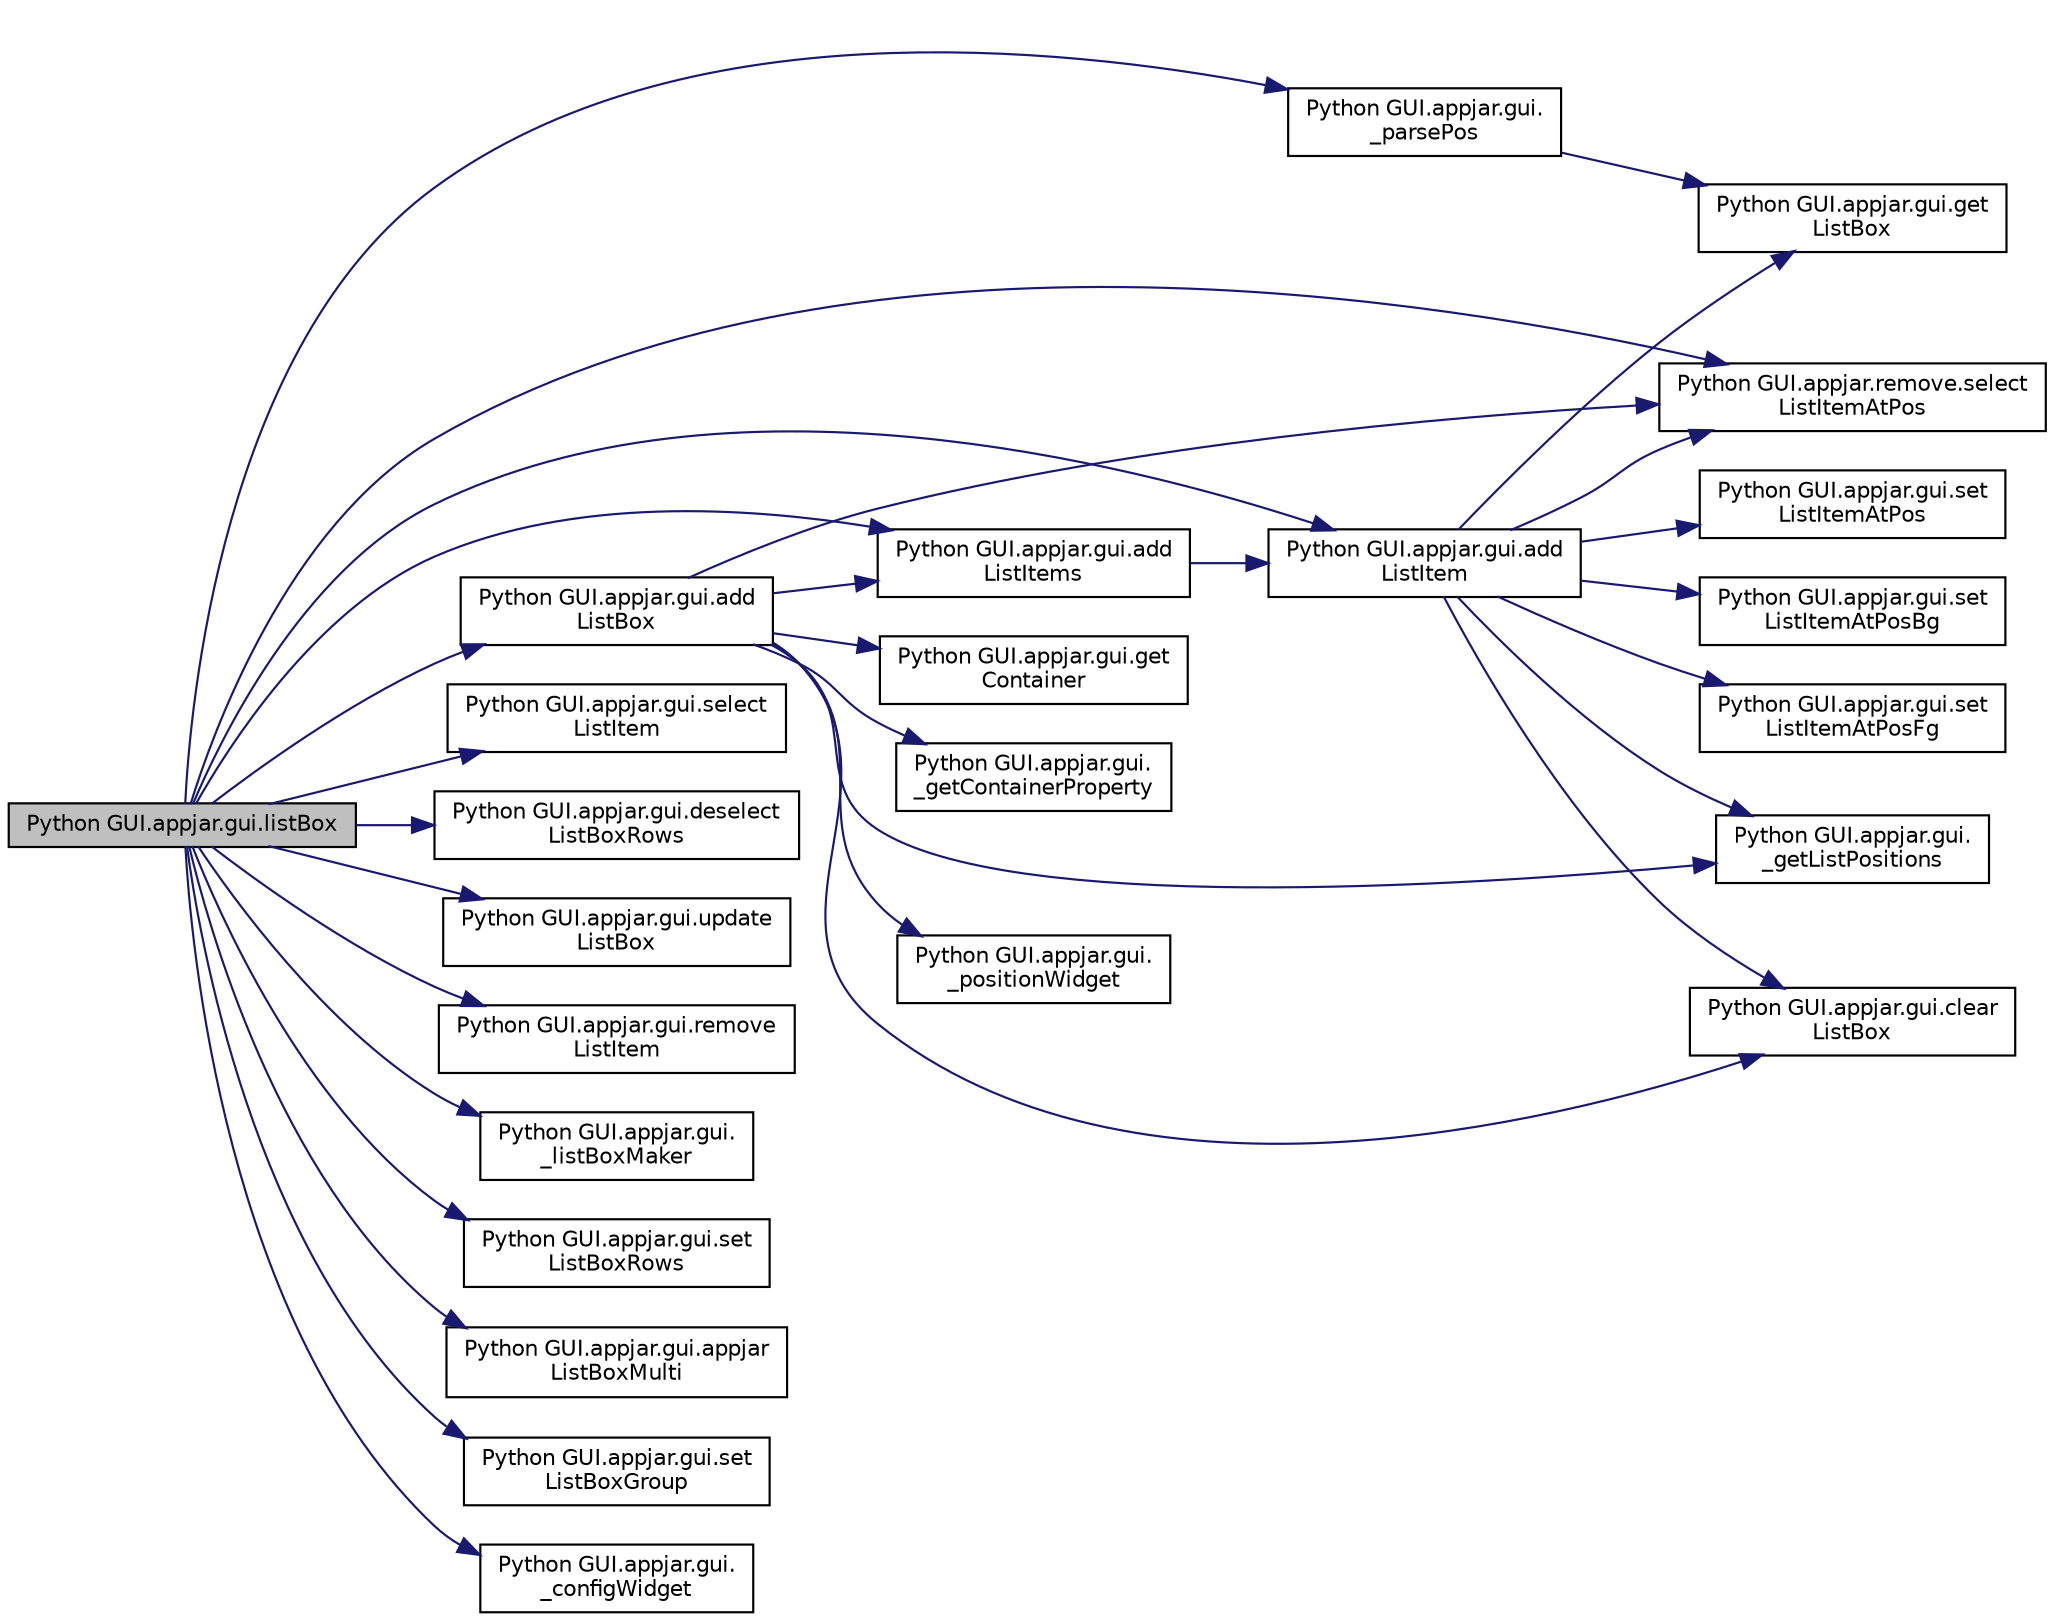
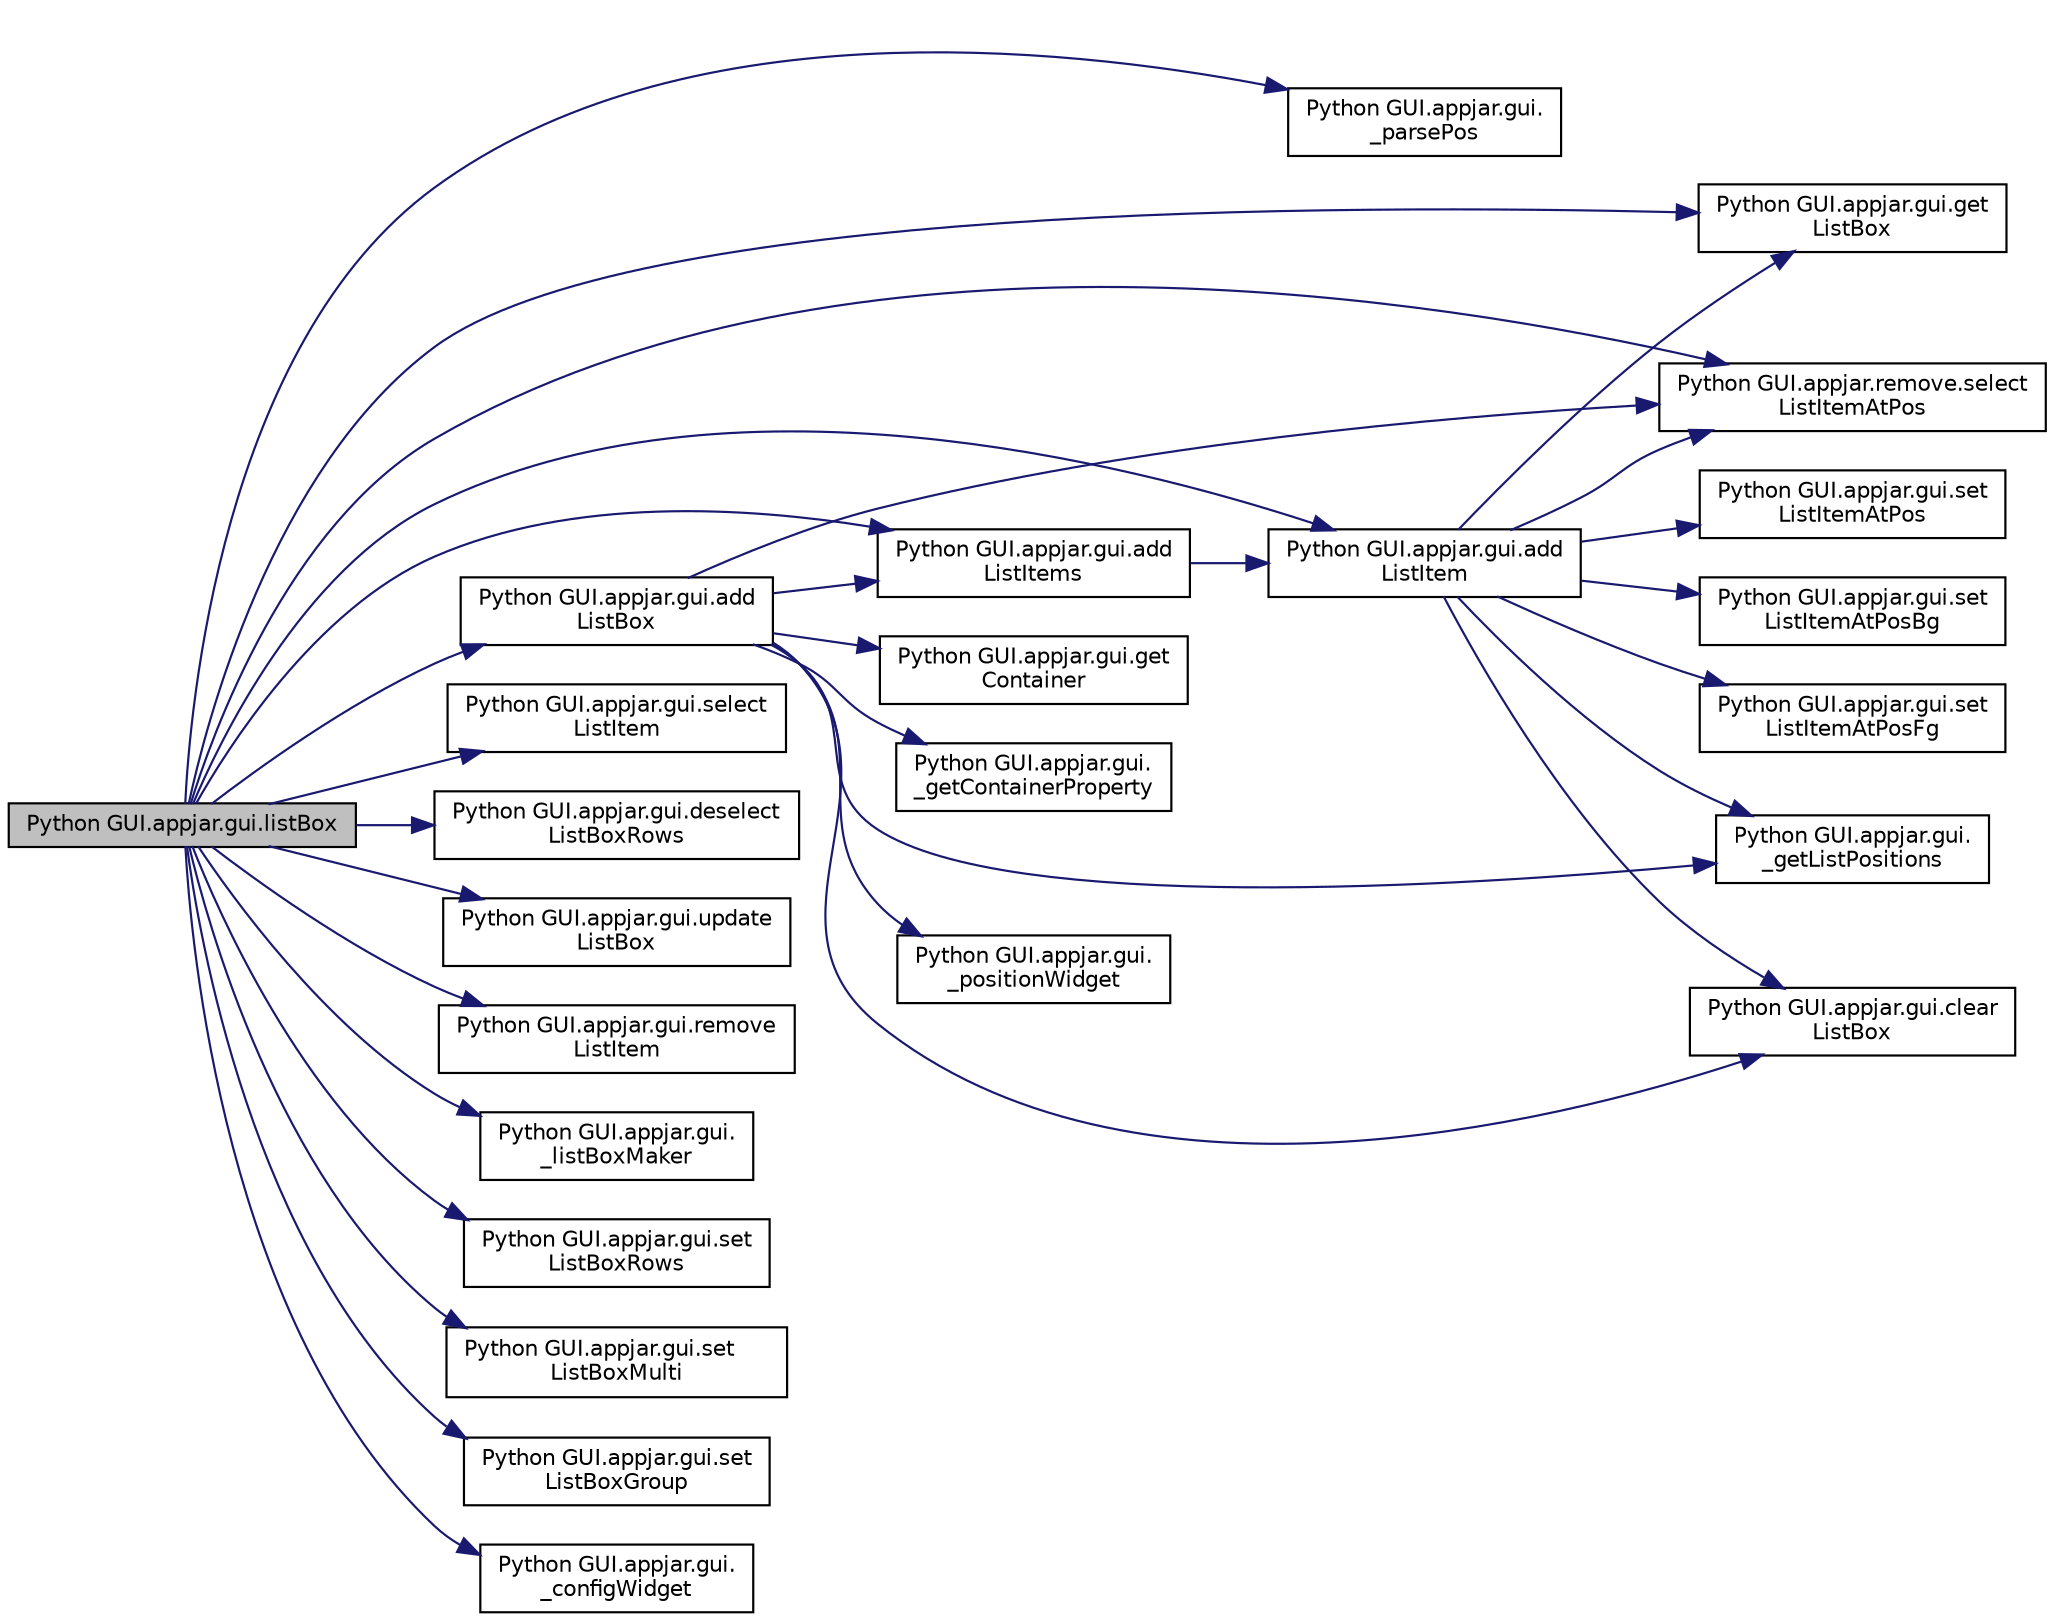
edge "Python GUI.appjar.gui. _parsePos" -> "Python GUI.appjar.gui.get ListBox": now "Python GUI.appjar.gui.listBox" -> "Python GUI.appjar.gui.get ListBox"
node "Python GUI.appjar.gui.appjar ListBoxMulti": label "Python GUI.appjar.gui.appjar ListBoxMulti" -> "Python GUI.appjar.gui.set ListBoxMulti"
